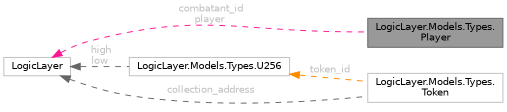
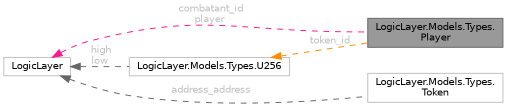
edge "LogicLayer.Models.Types. Token" -> "LogicLayer.Models.Types.U256": now "LogicLayer.Models.Types. Player" -> "LogicLayer.Models.Types.U256"
edge "LogicLayer.Models.Types. Token" -> "LogicLayer": label " collection_address" -> " address_address"
